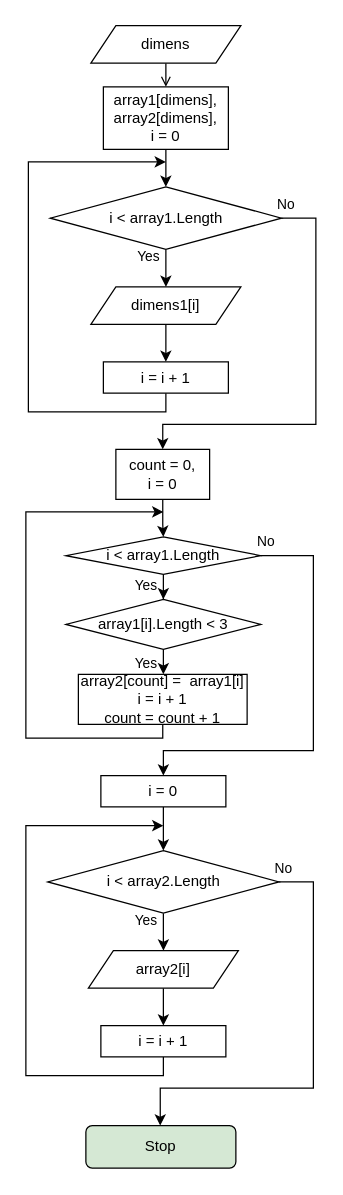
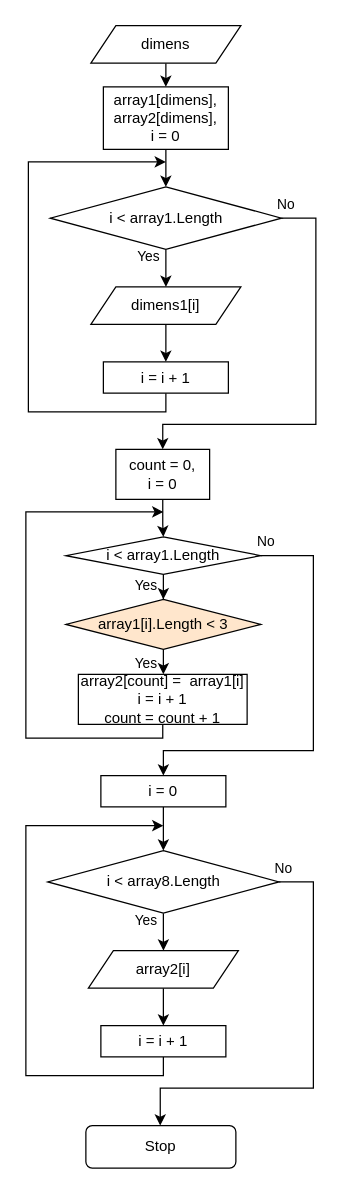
edge "dimens" -> "array1[dimens], array2[dimens], i = 0": arrowhead open -> classic
node "array1[i].Length < 3": fillcolor #ffffff -> #ffe6cc
node "i < array2.Length": label "i < array2.Length" -> "i < array8.Length"
node "Stop": fillcolor #d5e8d4 -> #ffffff
